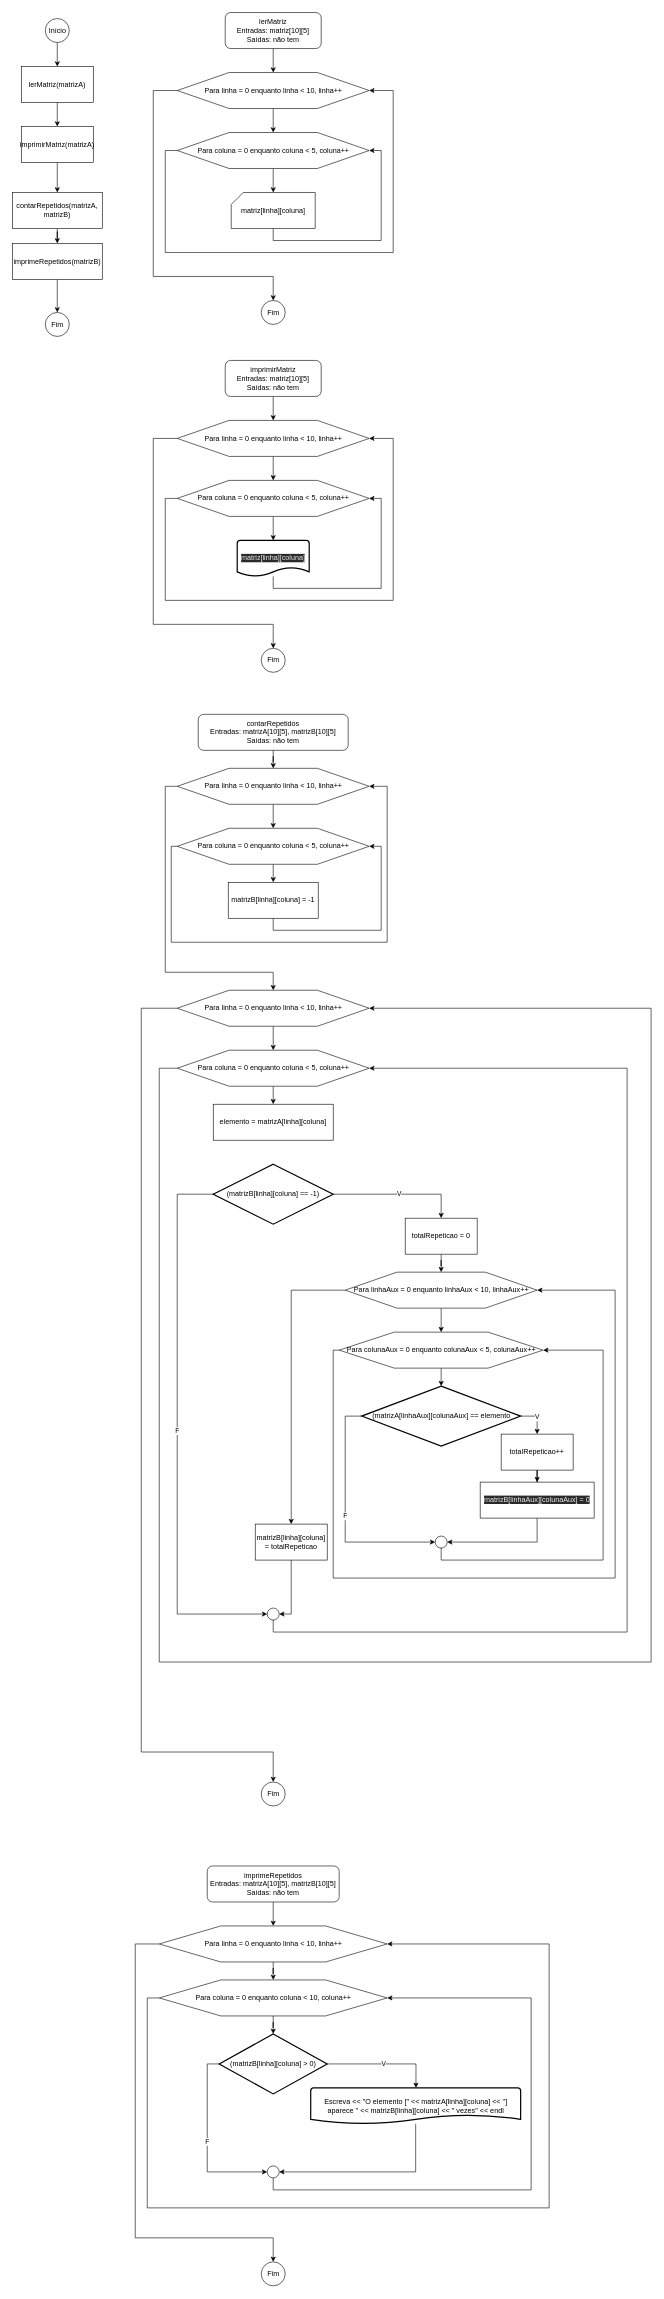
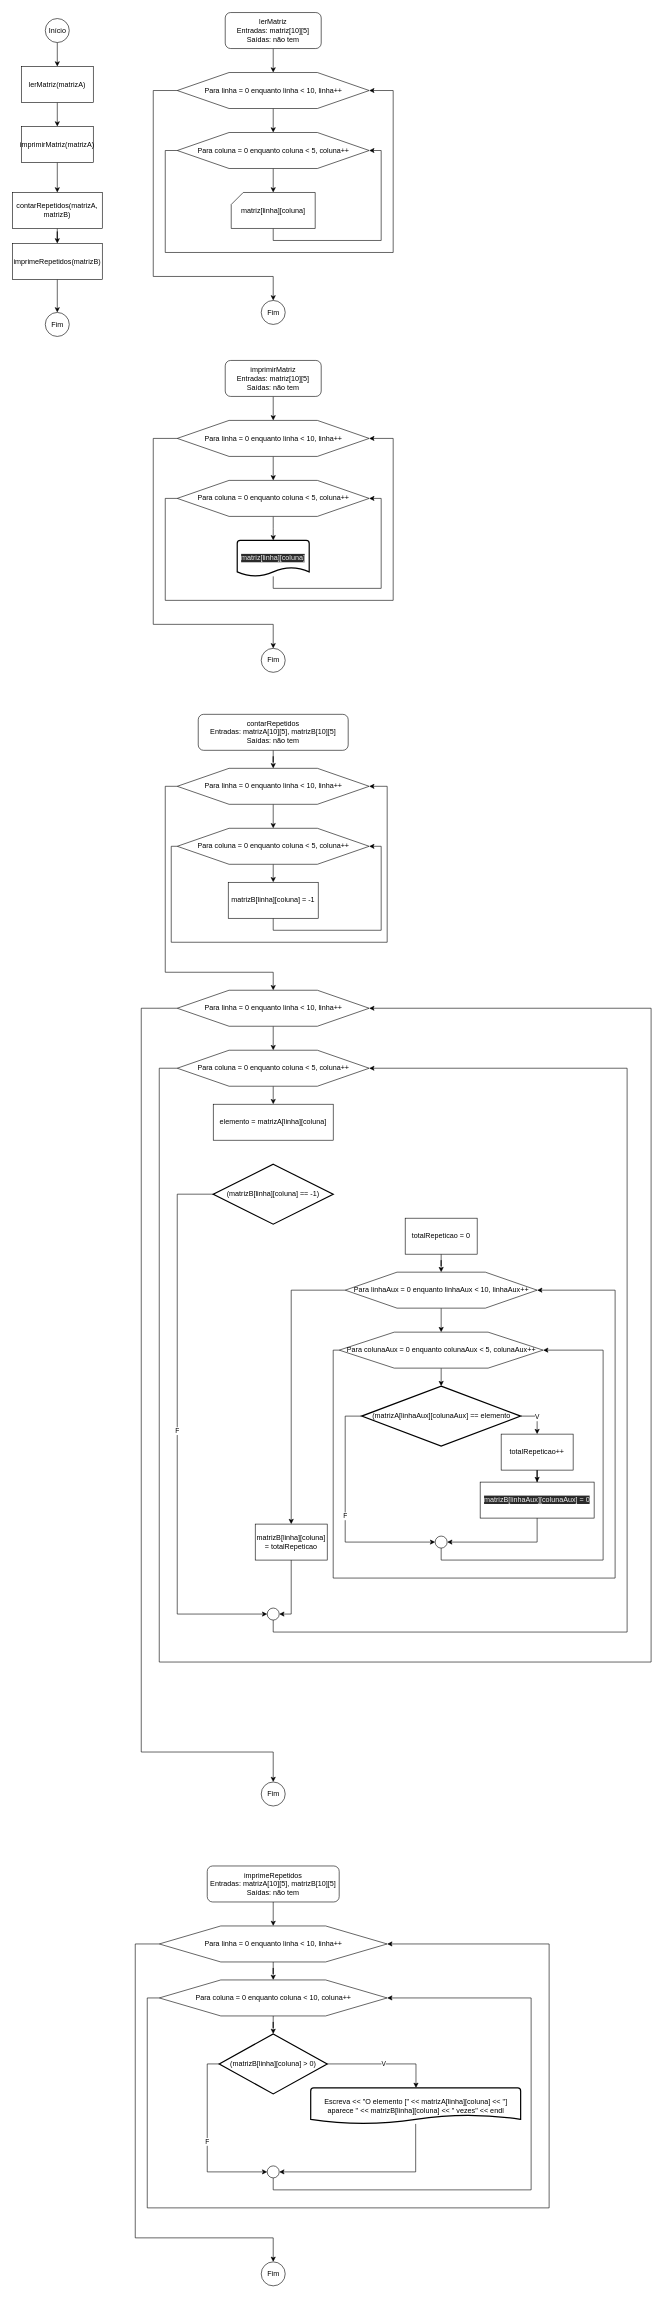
edge "(matrizB[linha][coluna] == -1)" -> "totalRepeticao = 0": removed, label "V"
